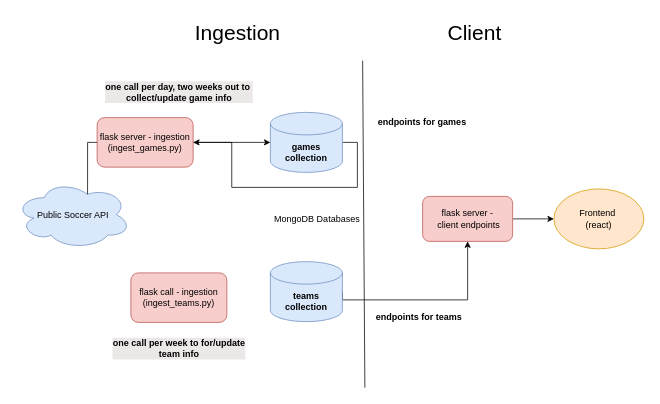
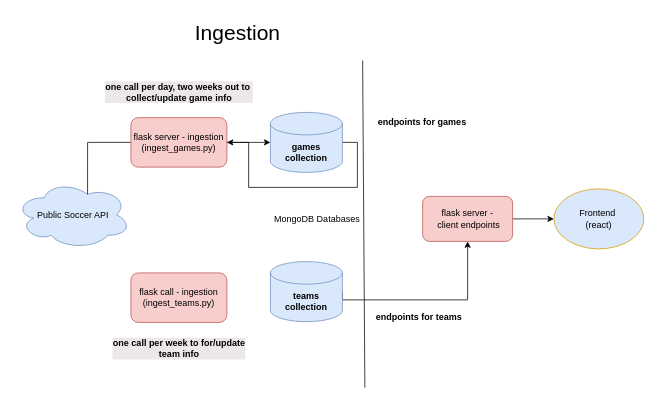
node "Client": removed
node "flask server - ingestion (ingest_games.py)": moved (145, 142) -> (179, 142)
node "Frontend (react)": fillcolor #ffe6cc -> #dae8fc
